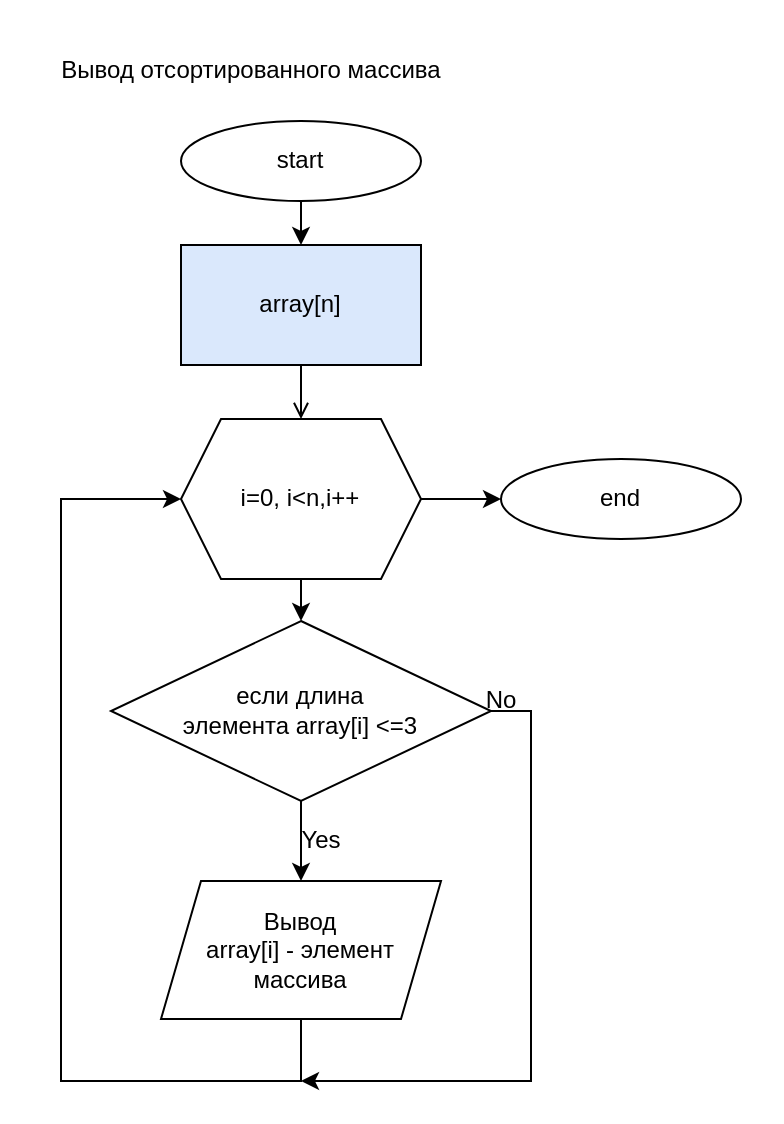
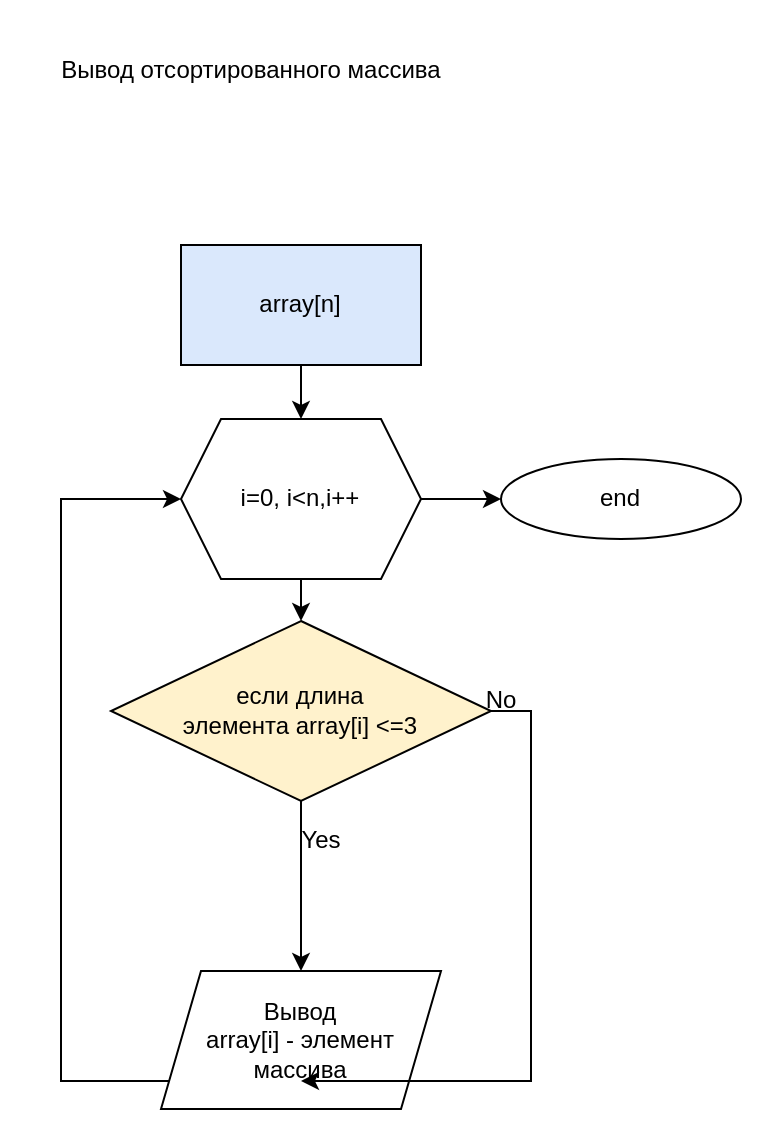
node "start": removed
edge "start" -> "array[n]": removed
edge "array[n]" -> "i=0, i<n,i++": arrowhead open -> classic
node "если длина элемента array[i] <=3": fillcolor #ffffff -> #fff2cc
node "Вывод array[i] - элемент массива": moved (301, 950) -> (301, 1040)
